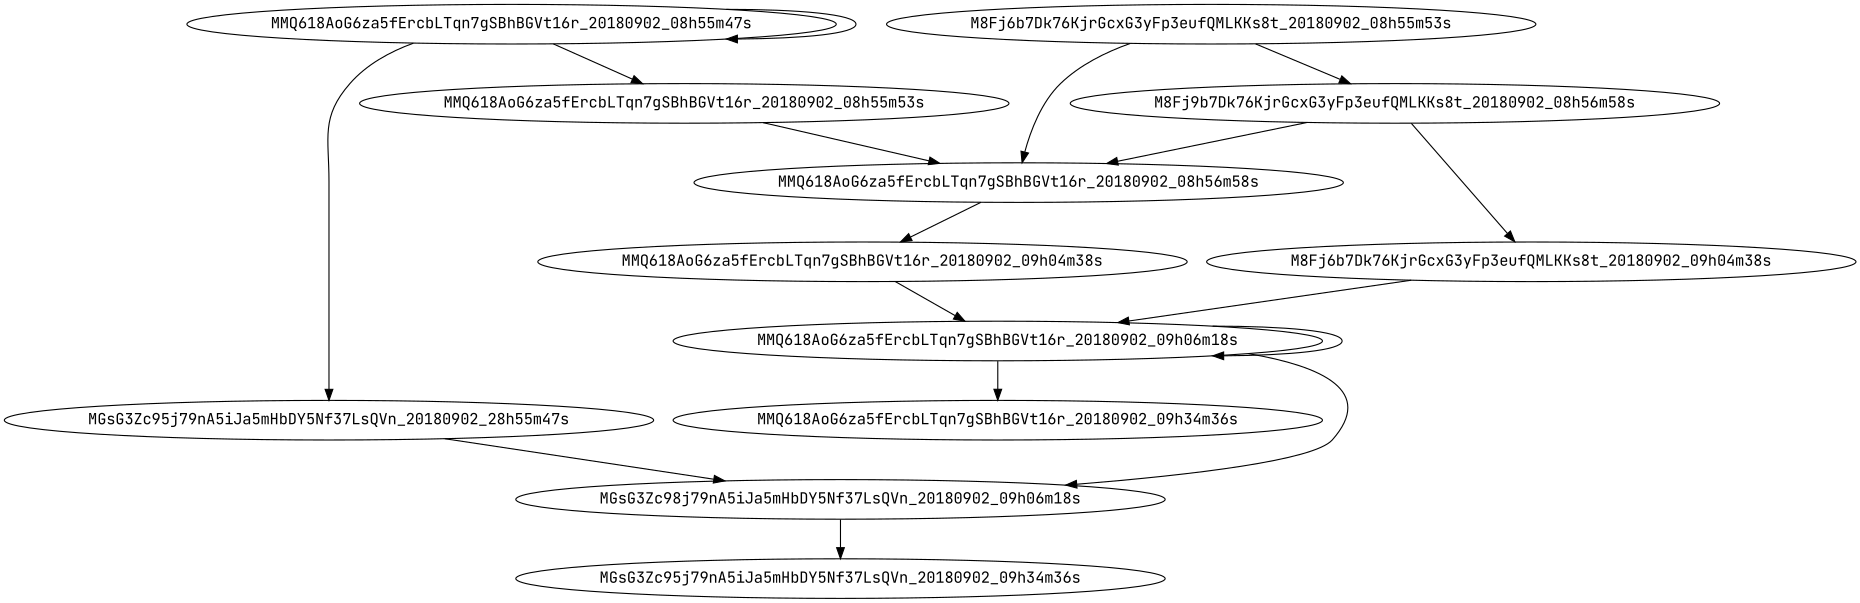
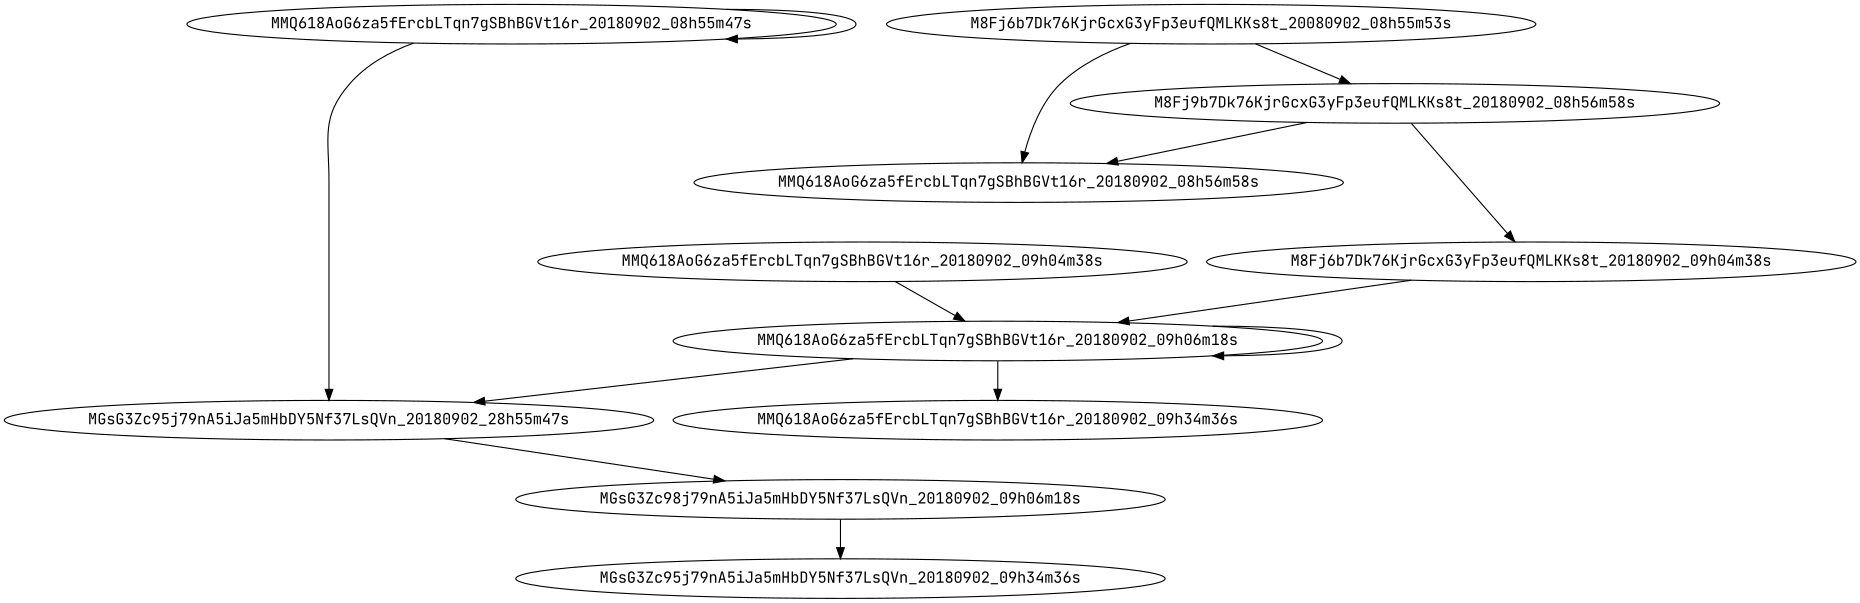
node "M8Fj6b7Dk76KjrGcxG3yFp3eufQMLKKs8t_20180902_08h55m53s": label "M8Fj6b7Dk76KjrGcxG3yFp3eufQMLKKs8t_20180902_08h55m53s" -> "M8Fj6b7Dk76KjrGcxG3yFp3eufQMLKKs8t_20080902_08h55m53s"
node "MMQ618AoG6za5fErcbLTqn7gSBhBGVt16r_20180902_08h55m53s": removed
edge "MMQ618AoG6za5fErcbLTqn7gSBhBGVt16r_20180902_08h56m58s" -> "MMQ618AoG6za5fErcbLTqn7gSBhBGVt16r_20180902_09h04m38s": removed
edge "MMQ618AoG6za5fErcbLTqn7gSBhBGVt16r_20180902_09h06m18s" -> "MGsG3Zc98j79nA5iJa5mHbDY5Nf37LsQVn_20180902_09h06m18s": now "MMQ618AoG6za5fErcbLTqn7gSBhBGVt16r_20180902_09h06m18s" -> "MGsG3Zc95j79nA5iJa5mHbDY5Nf37LsQVn_20180902_28h55m47s"
